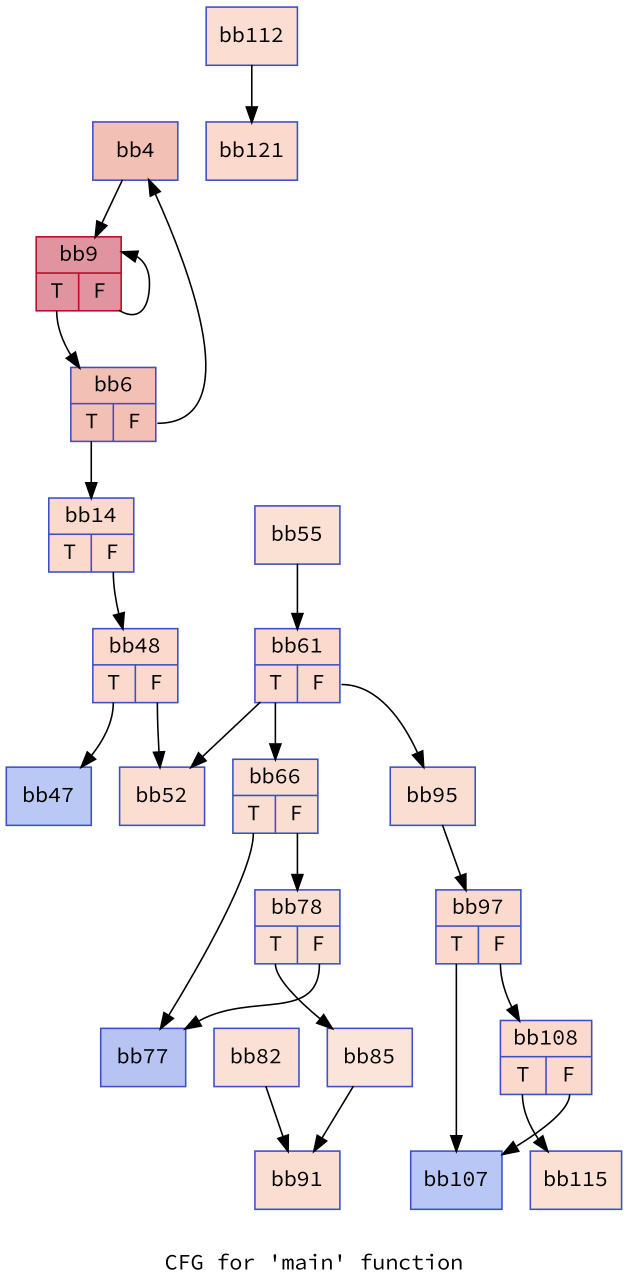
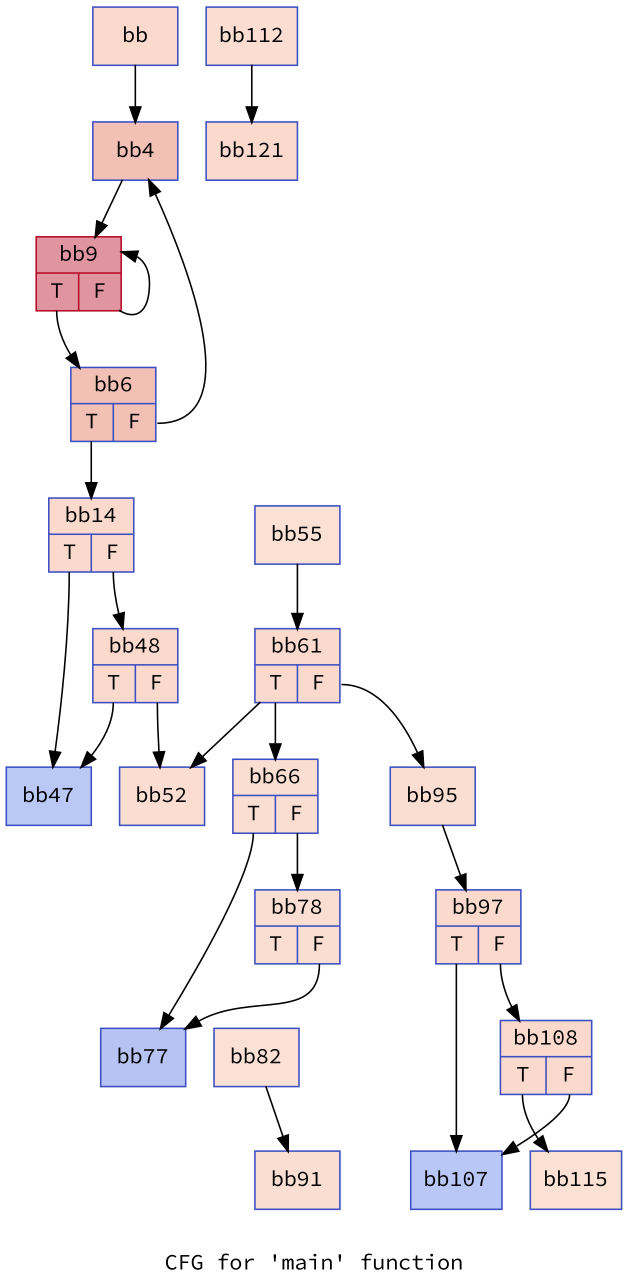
node "bb": added
edge "bb14" -> "bb47": added
node "bb85": removed
